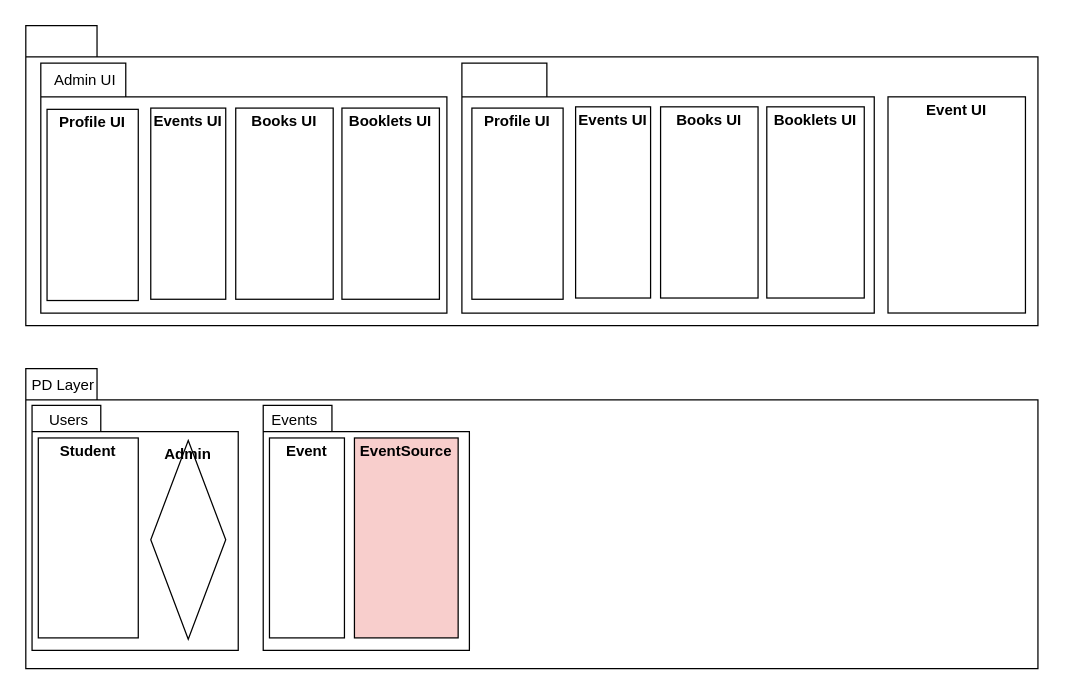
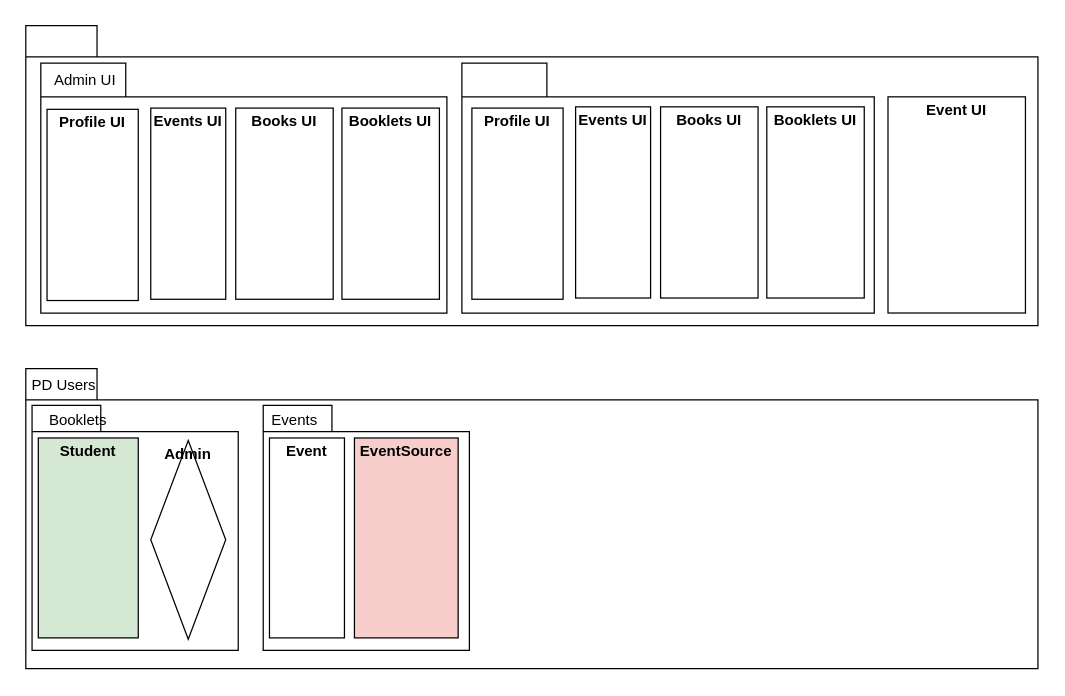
node "PD Layer": label "PD Layer" -> "PD Users"
node "Users": label "Users" -> "Booklets"
node "Student": fillcolor #ffffff -> #d5e8d4
